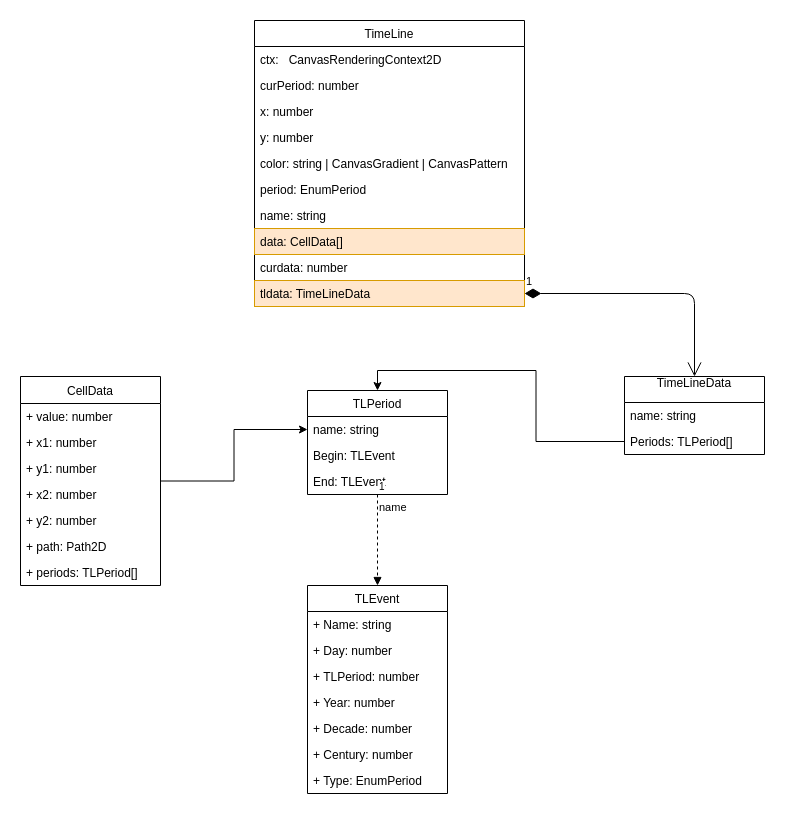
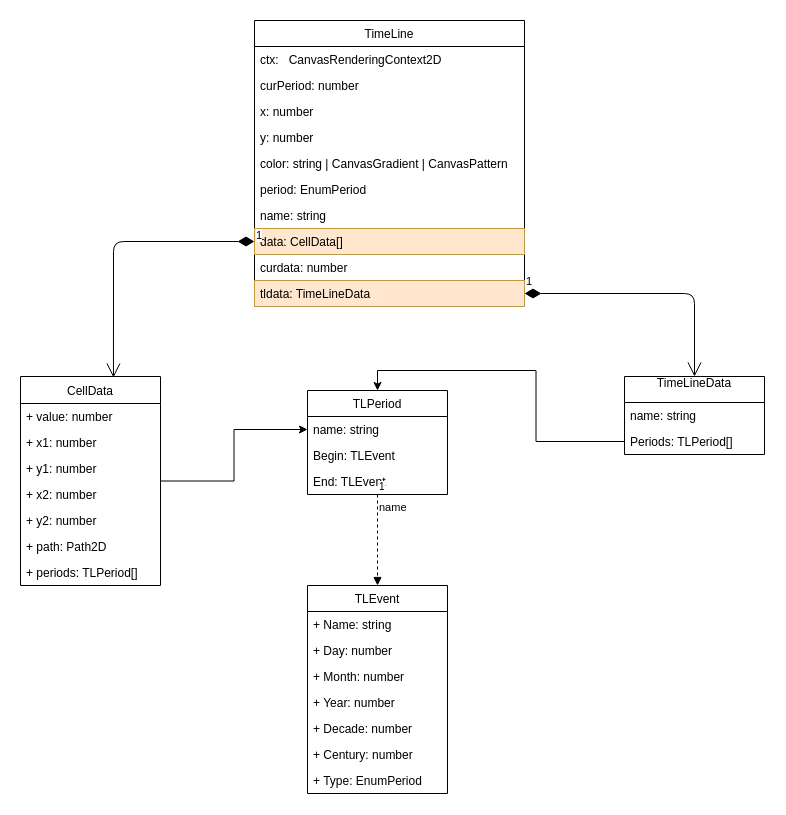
edge "data: CellData[]" -- "CellData": added, label "1"
node "+ TLPeriod: number": label "+ TLPeriod: number" -> "+ Month: number"
